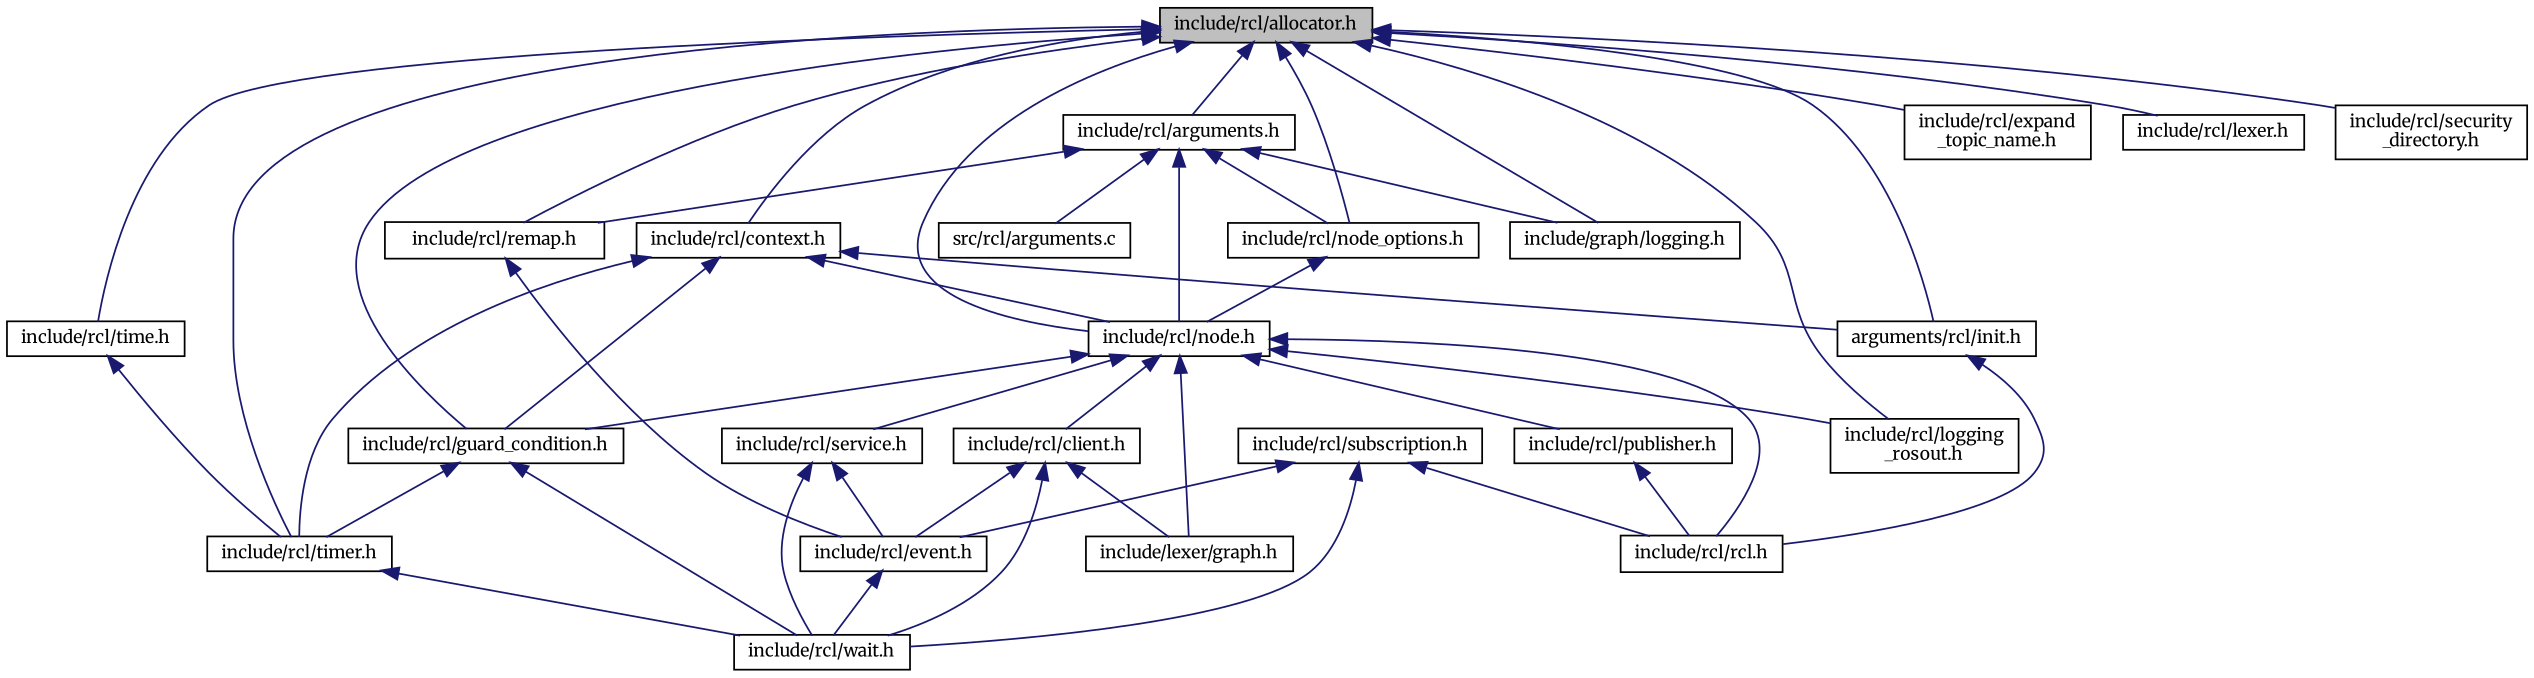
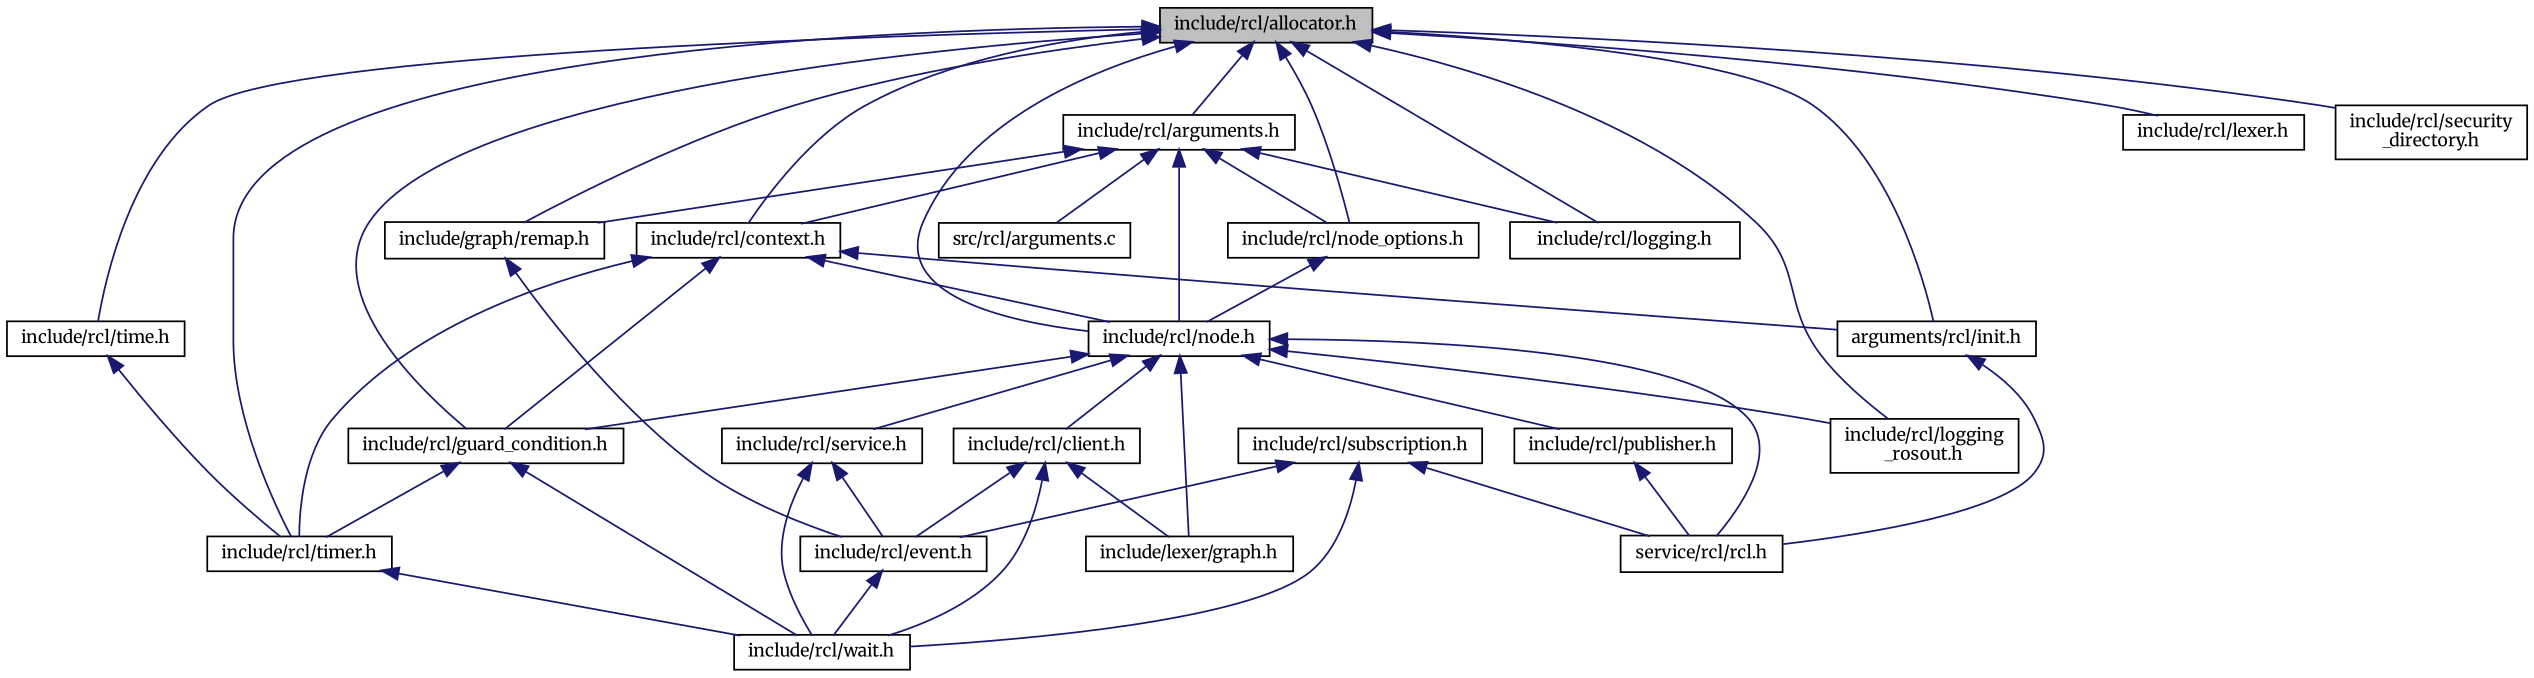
node "include/rcl/expand _topic_name.h": removed
edge "include/rcl/context.h" -> "include/rcl/arguments.h": added
node "include/rcl/remap.h": label "include/rcl/remap.h" -> "include/graph/remap.h"
node "include/graph/logging.h": label "include/graph/logging.h" -> "include/rcl/logging.h"
node "include/rcl/rcl.h": label "include/rcl/rcl.h" -> "service/rcl/rcl.h"
